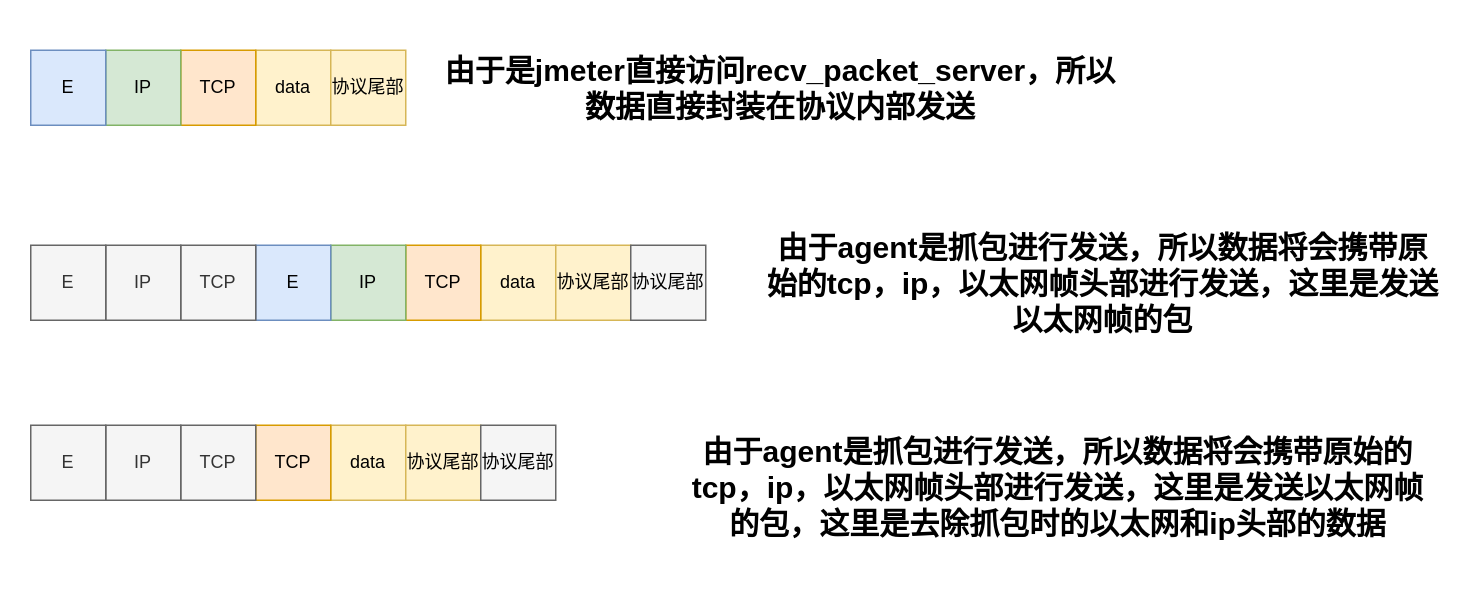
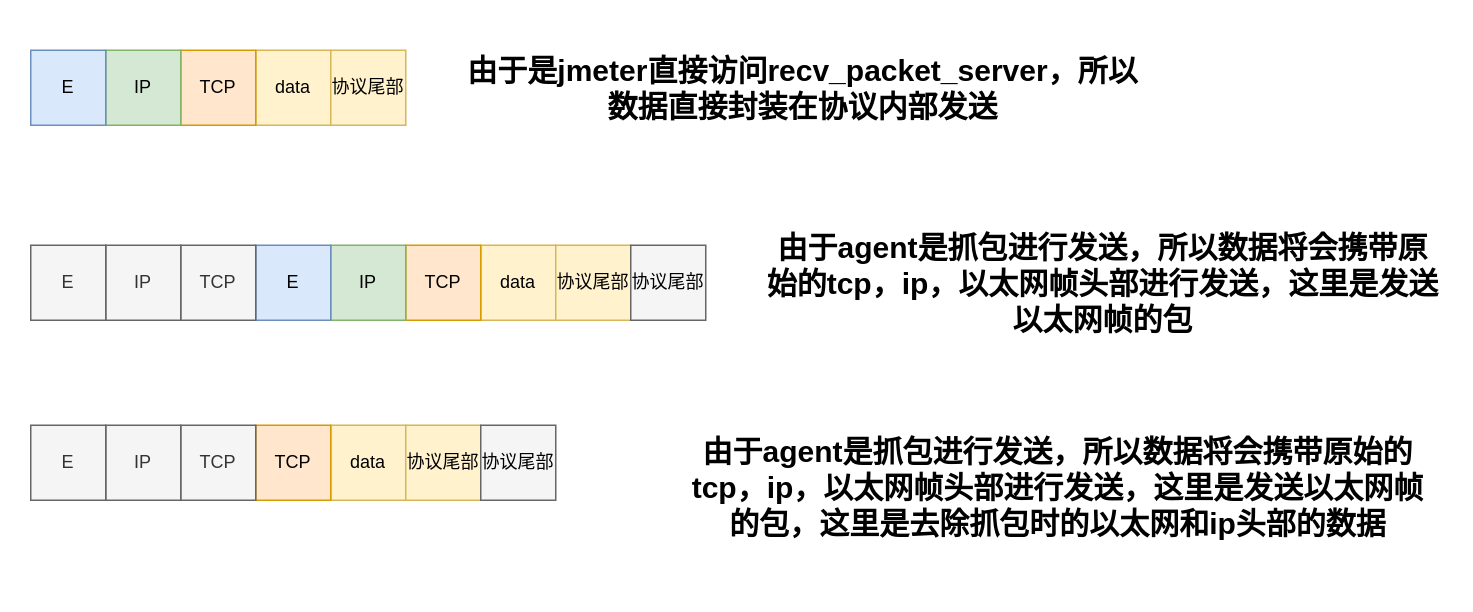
node "由于是jmeter直接访问recv_packet_server，所以数据直接封装在协议内部发送": moved (781, 88) -> (803, 88)
